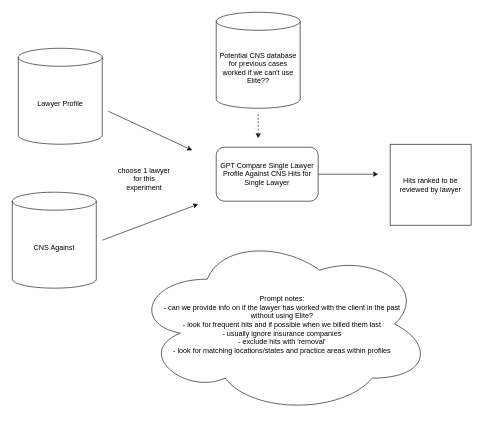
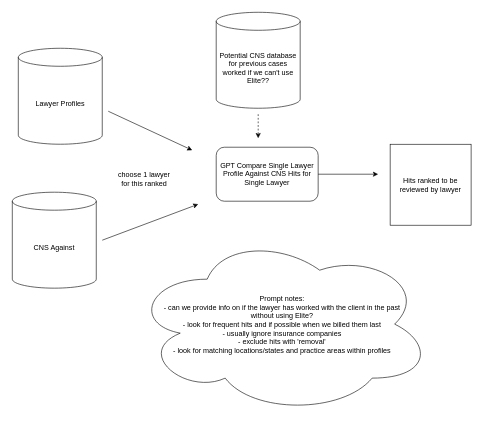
node "Lawyer Profile": label "Lawyer Profile" -> "Lawyer Profiles"
node "choose 1 lawyer for this experiment": label "choose 1 lawyer for this experiment" -> "choose 1 lawyer for this ranked"
